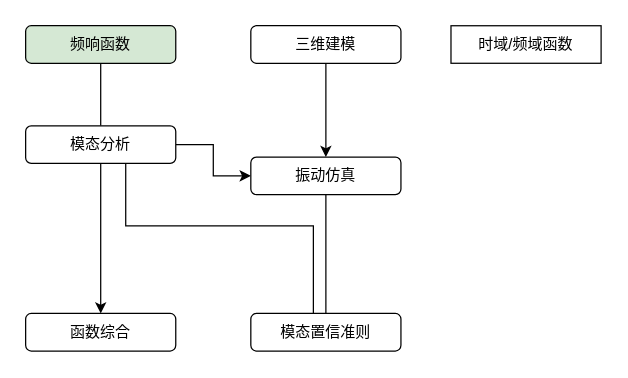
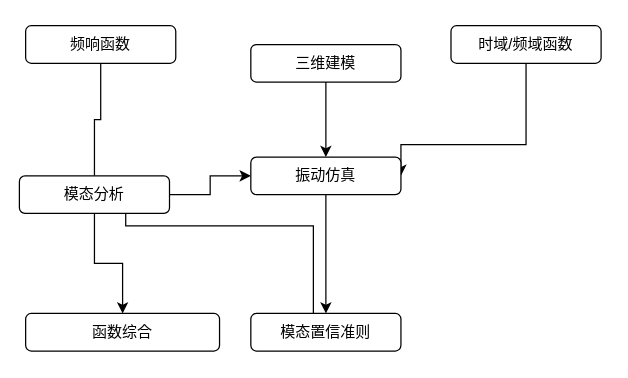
node "频响函数": fillcolor #d5e8d4 -> #ffffff
node "三维建模": moved (326, 44) -> (326, 63)
node "时域/频域函数": shape rectangle -> rounded rectangle
node "模态分析": moved (101, 144) -> (94, 194)
edge "时域/频域函数" -> "振动仿真": added
edge "振动仿真" -- "模态置信准则": arrowhead none -> classic
node "函数综合": size 150x38 -> 194x38
